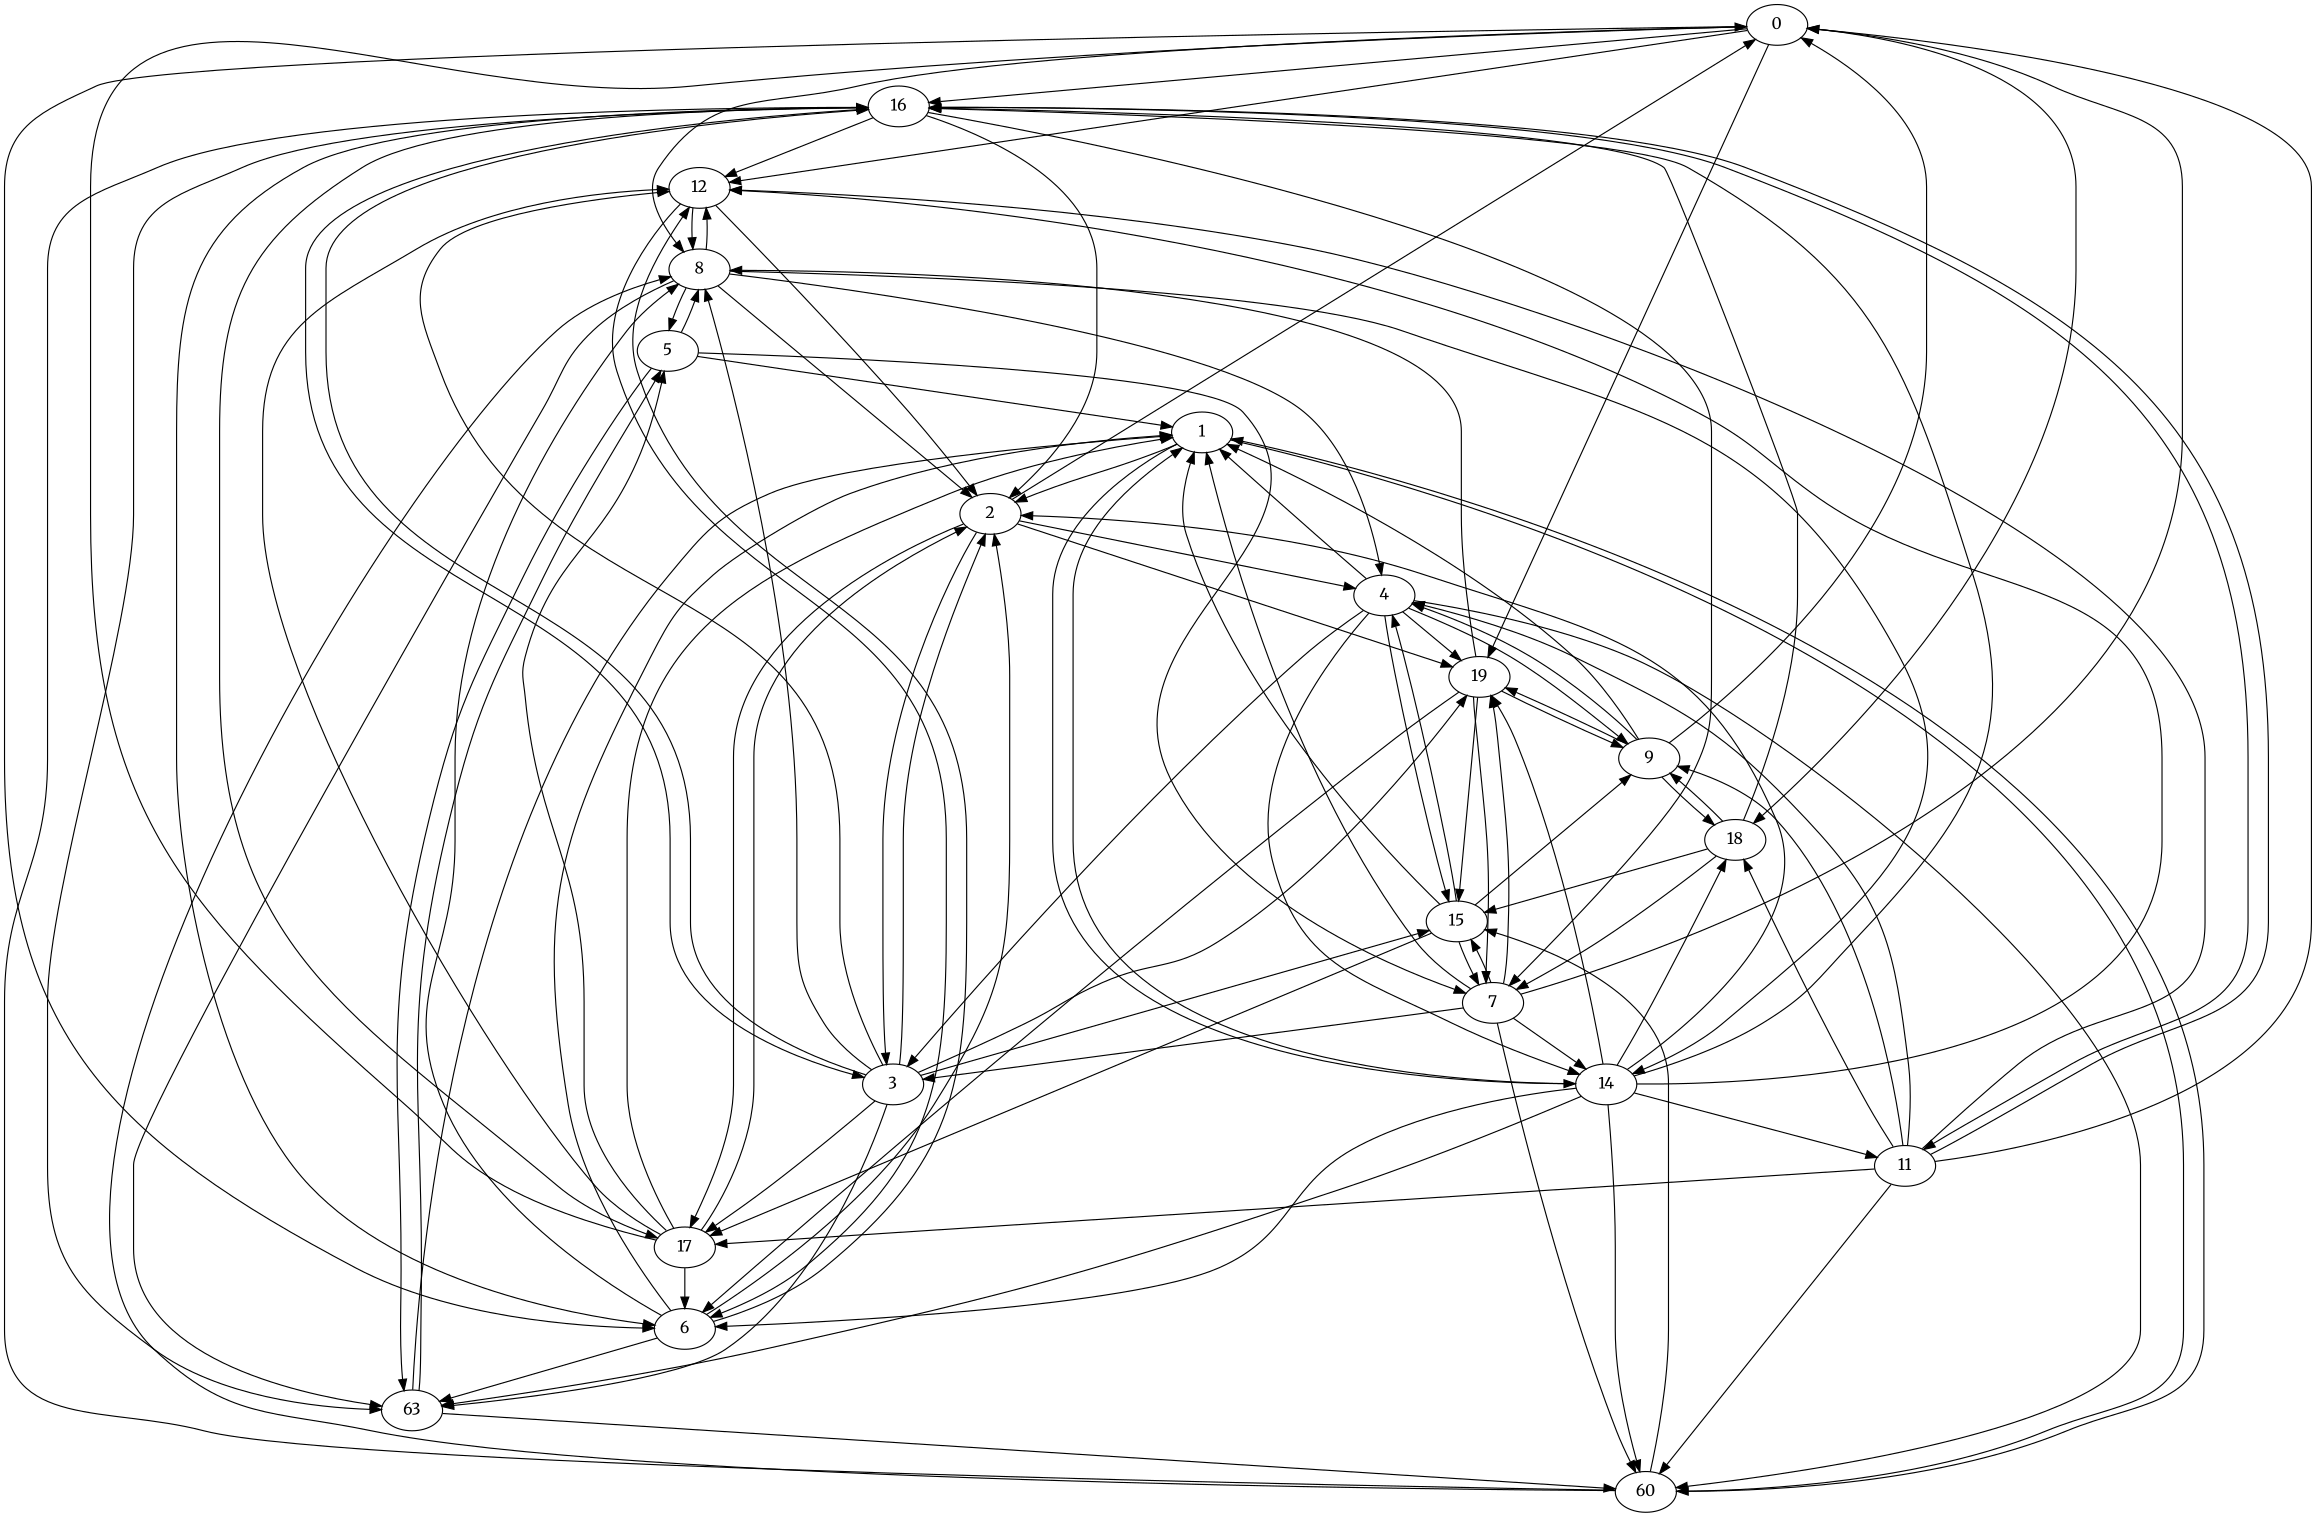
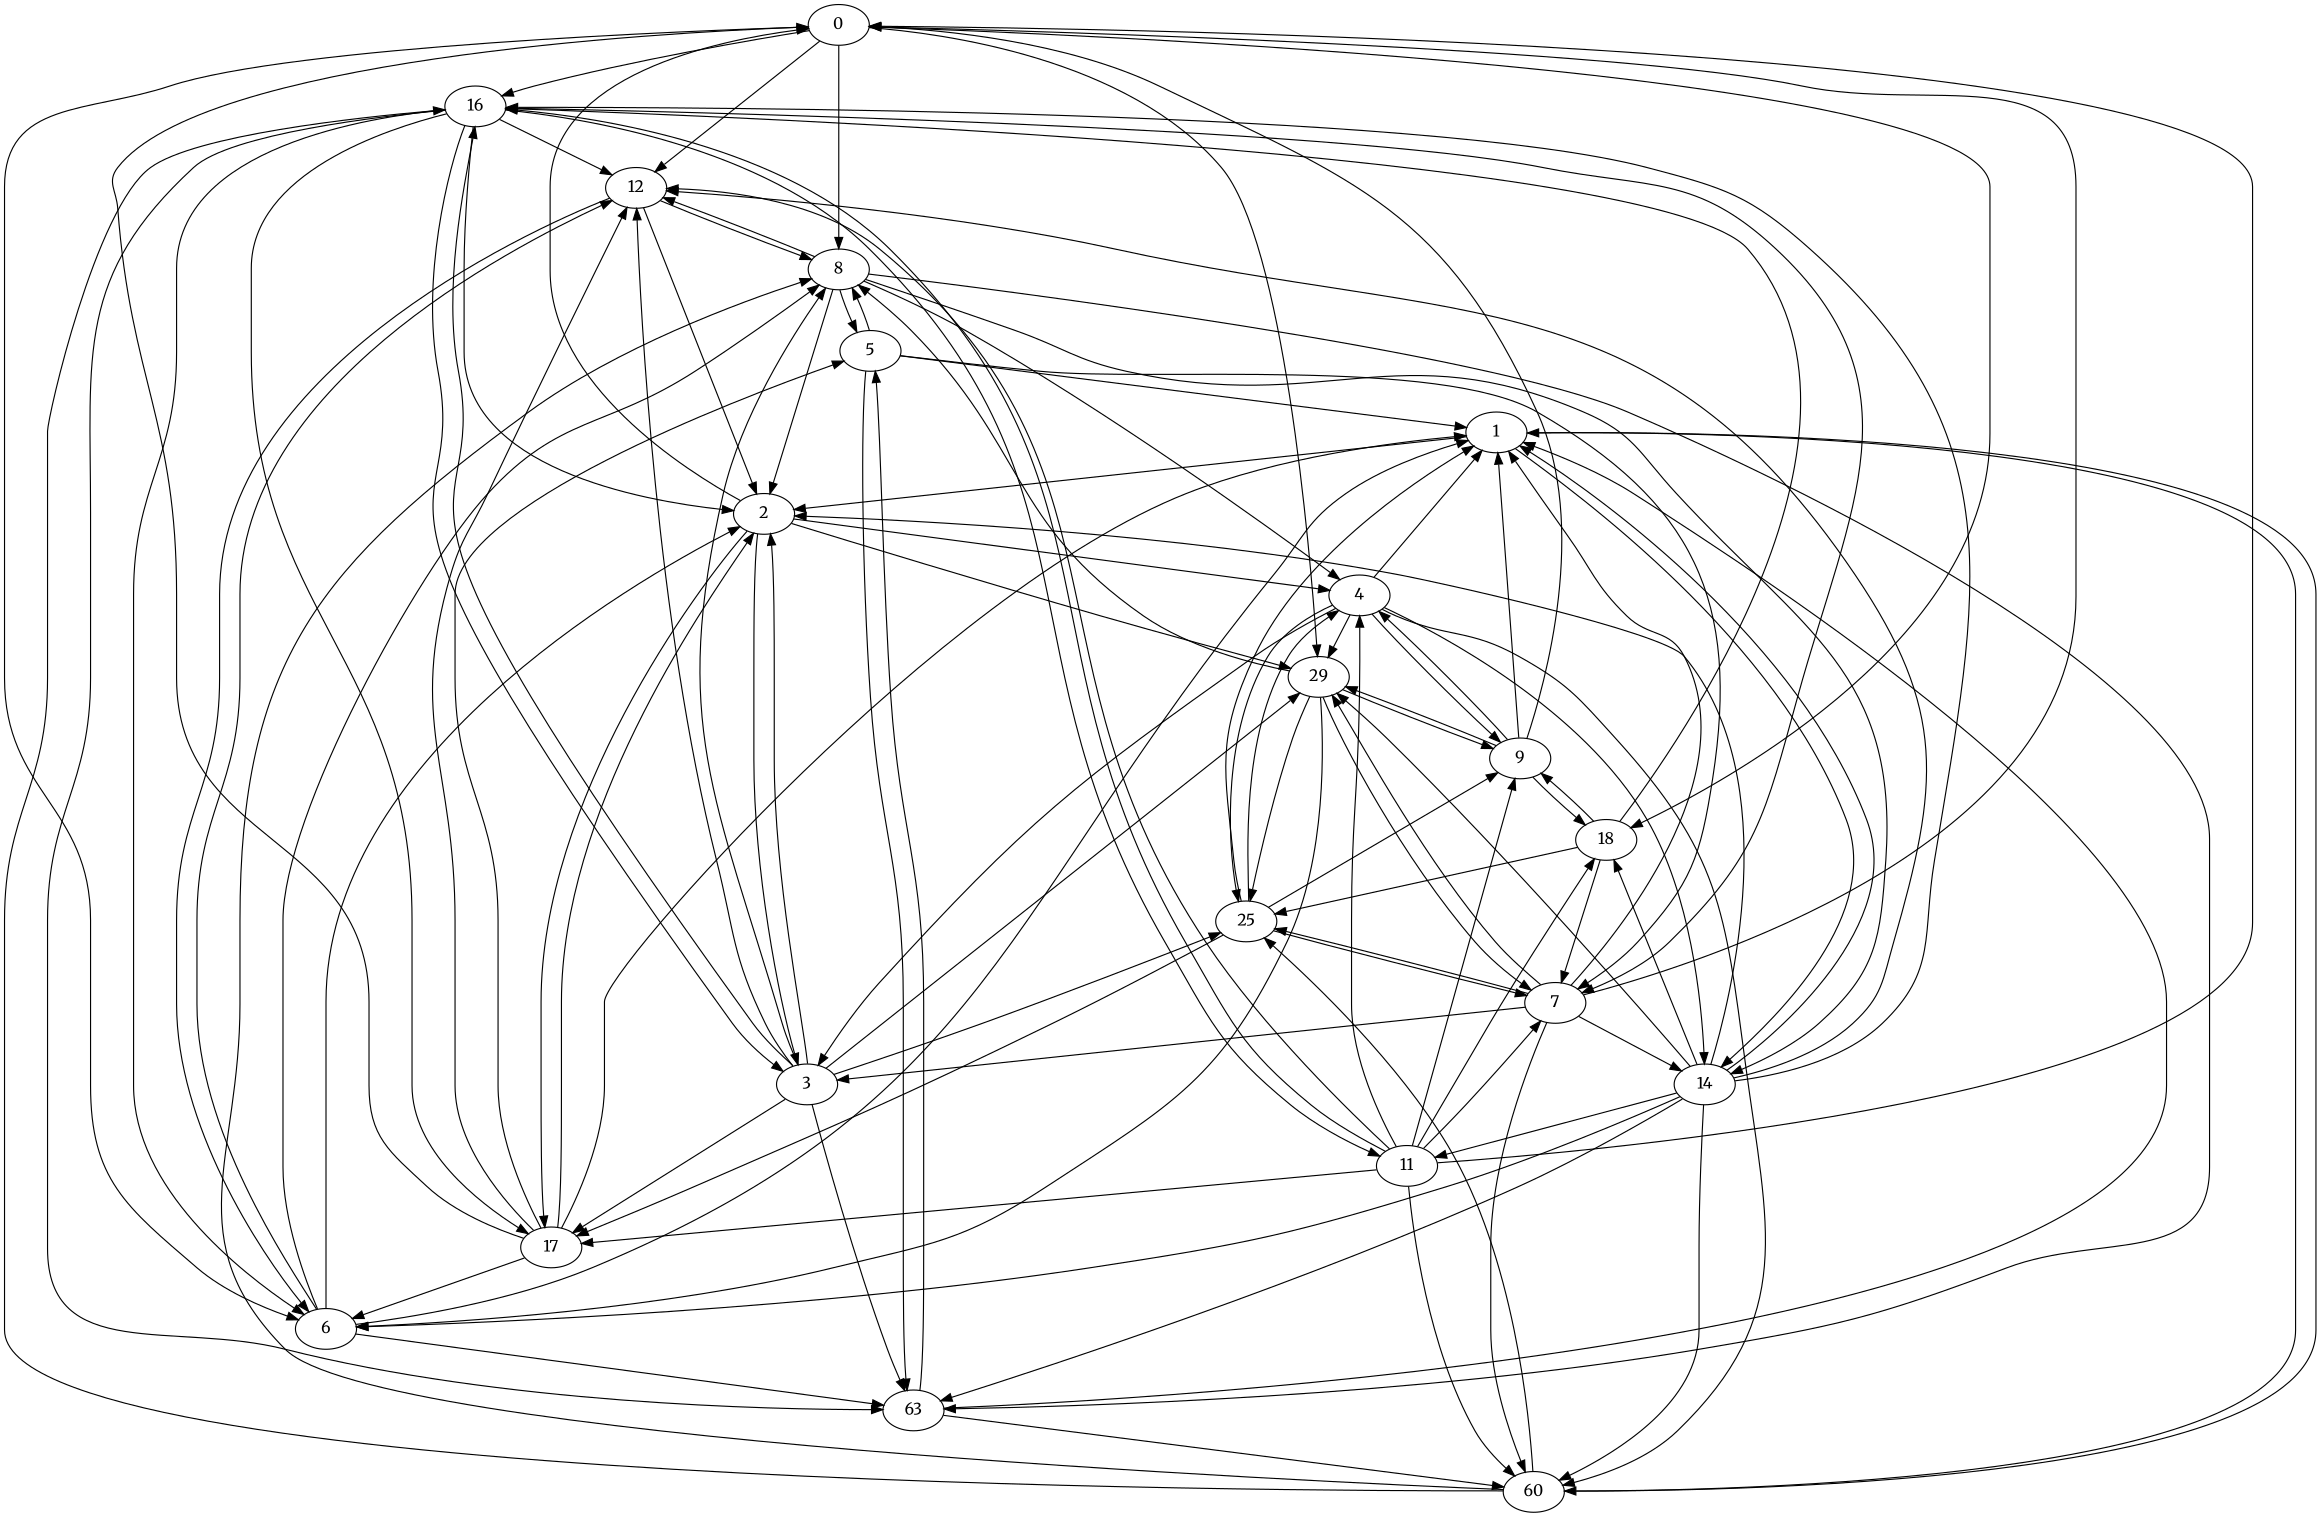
node "19": label "19" -> "29"
node "15": label "15" -> "25"
edge "11" -> "7": added
